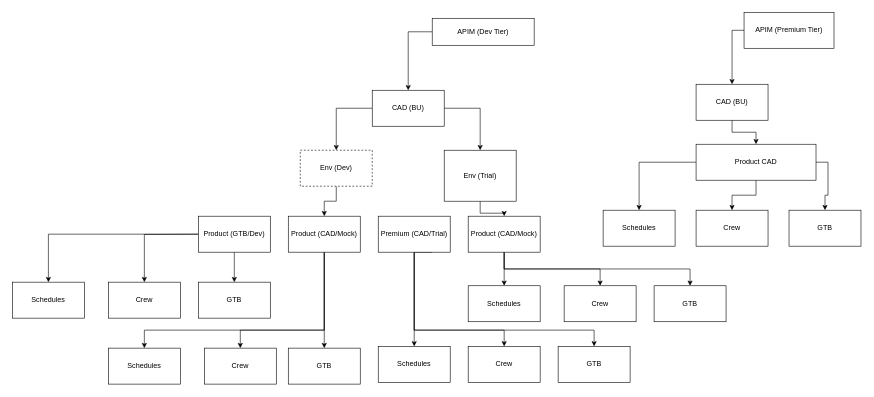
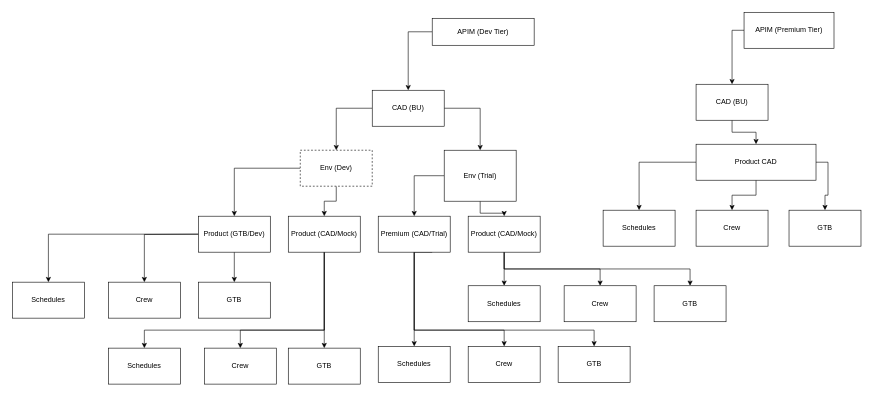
edge "Env (Dev)" -> "Product (GTB/Dev)": added
edge "Env (Trial)" -> "Premium (CAD/Trial)": added
